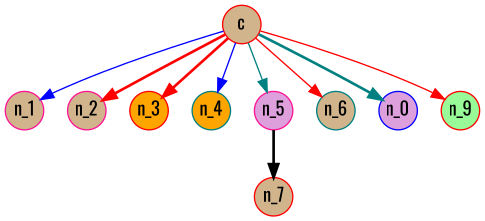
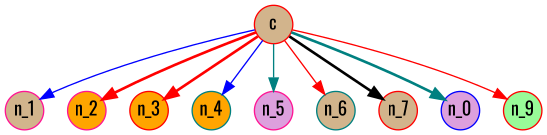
node "n_2": fillcolor tan -> orange
edge "n_5" -> "n_7": now "c" -> "n_7"
